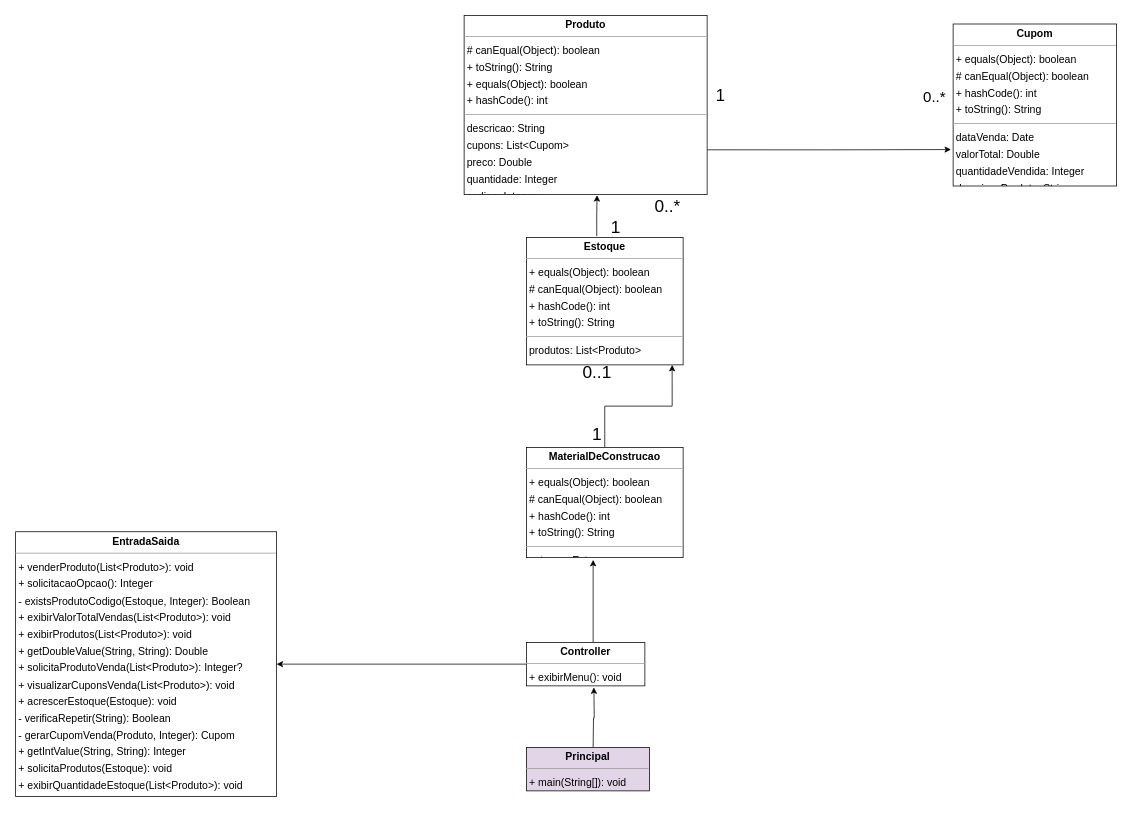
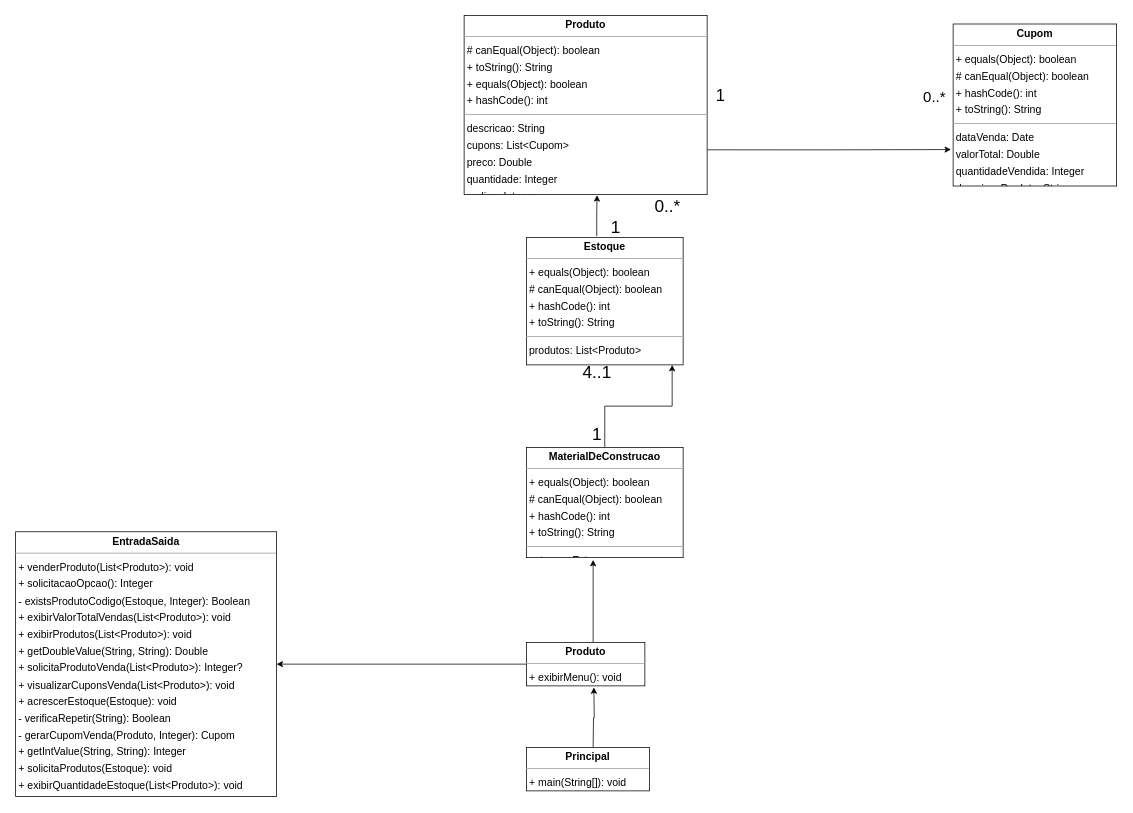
node "0..1": label "0..1" -> "4..1"
node "Controller + exibirMenu(): void": label "Controller + exibirMenu(): void" -> "Produto + exibirMenu(): void"
node "Principal + main(String[]): void": fillcolor #e1d5e7 -> #ffffff
